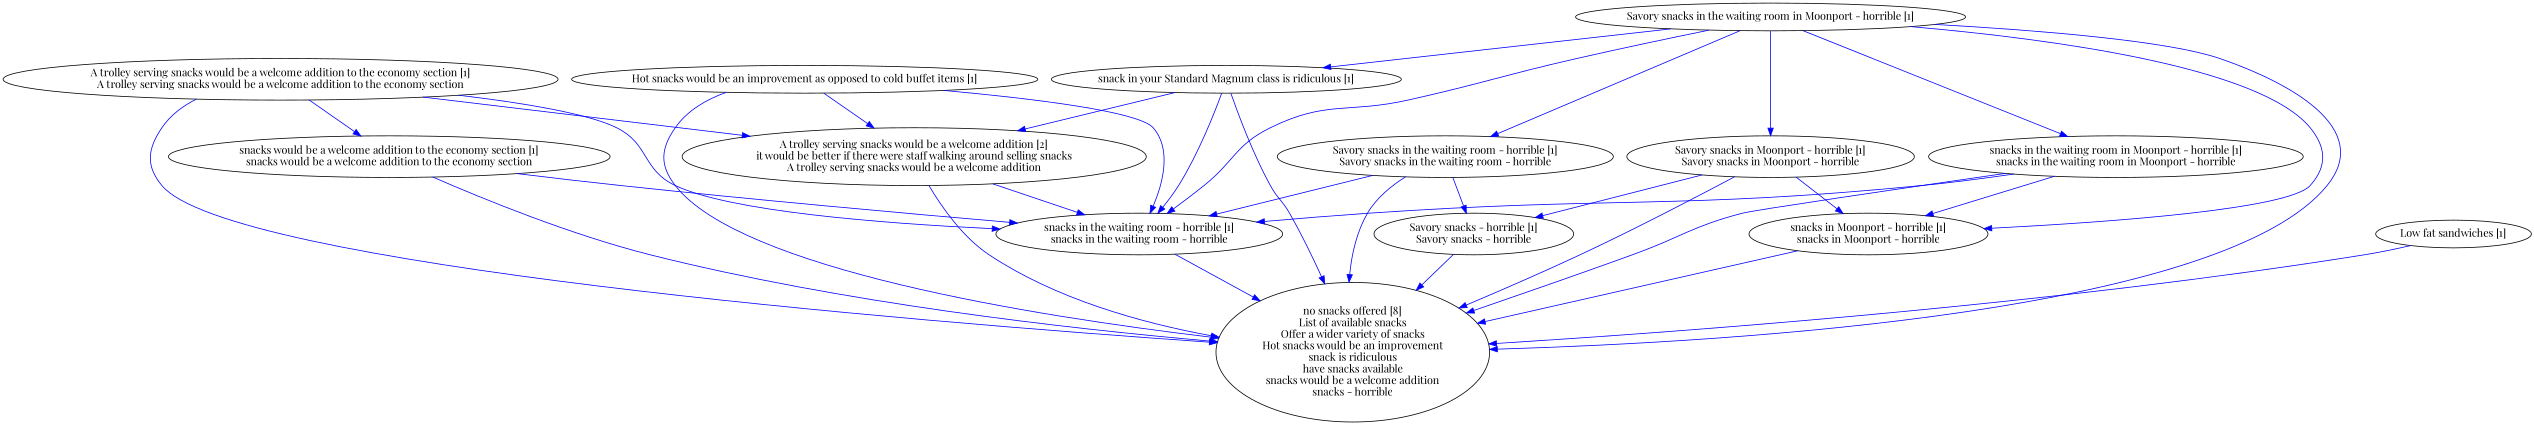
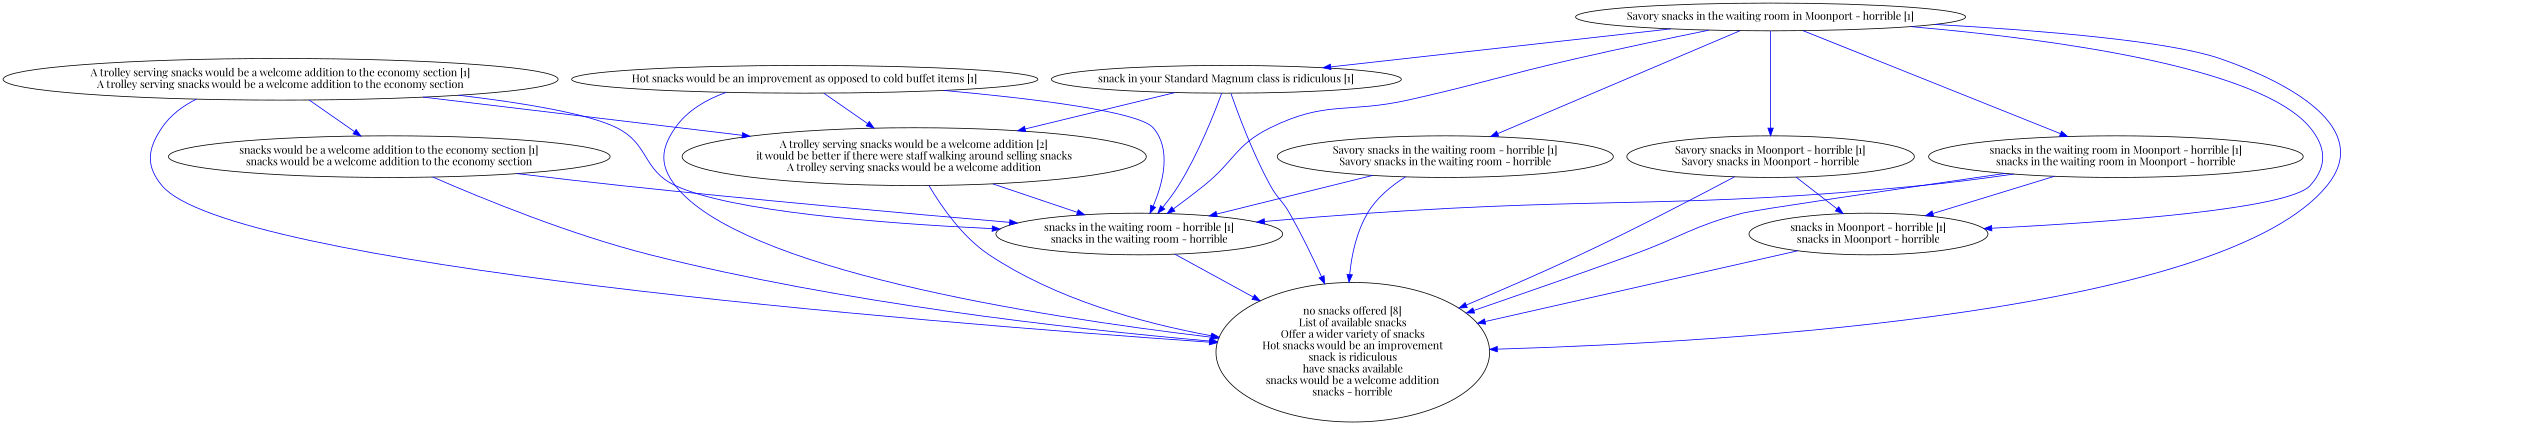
node "Savory snacks - horrible [1] Savory snacks - horrible": removed
node "Low fat sandwiches [1]": removed
